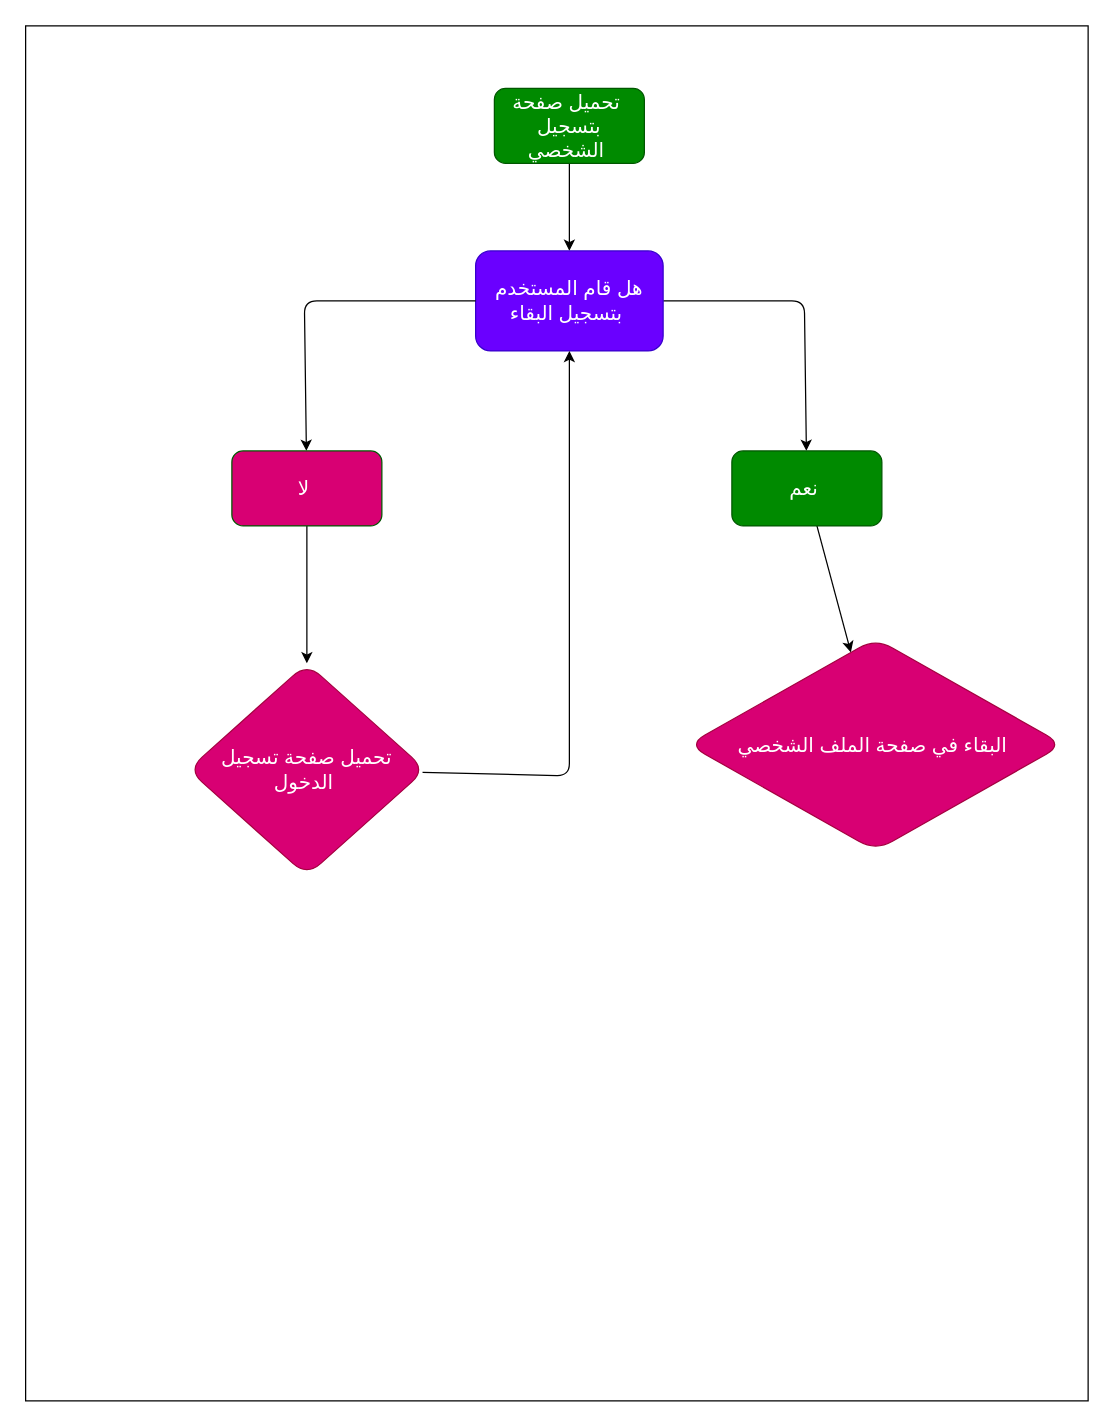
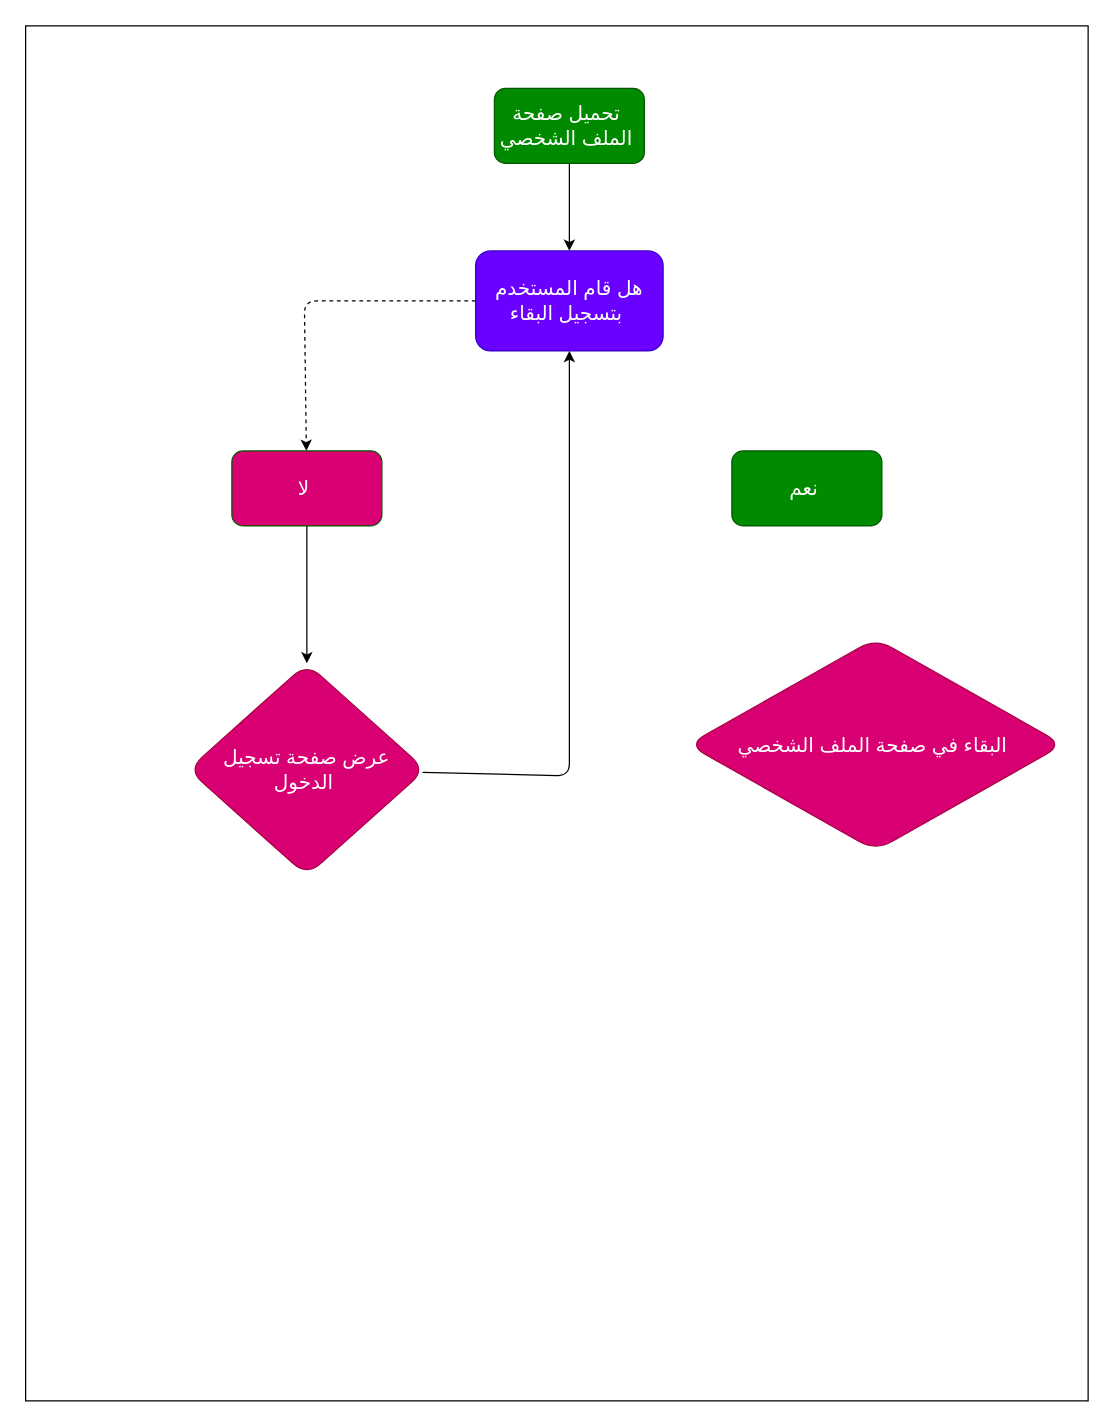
node "تحميل صفحة بتسجيل الشخصي": label "تحميل صفحة بتسجيل الشخصي" -> "تحميل صفحة الملف الشخصي"
edge "هل قام المستخدم بتسجيل البقاء" -> "لا": style solid -> dashed
edge "هل قام المستخدم بتسجيل البقاء" -> "نعم": removed
edge "نعم" -> "البقاء في صفحة الملف الشخصي": removed
node "تحميل صفحة تسجيل الدخول": label "تحميل صفحة تسجيل الدخول" -> "عرض صفحة تسجيل الدخول"
